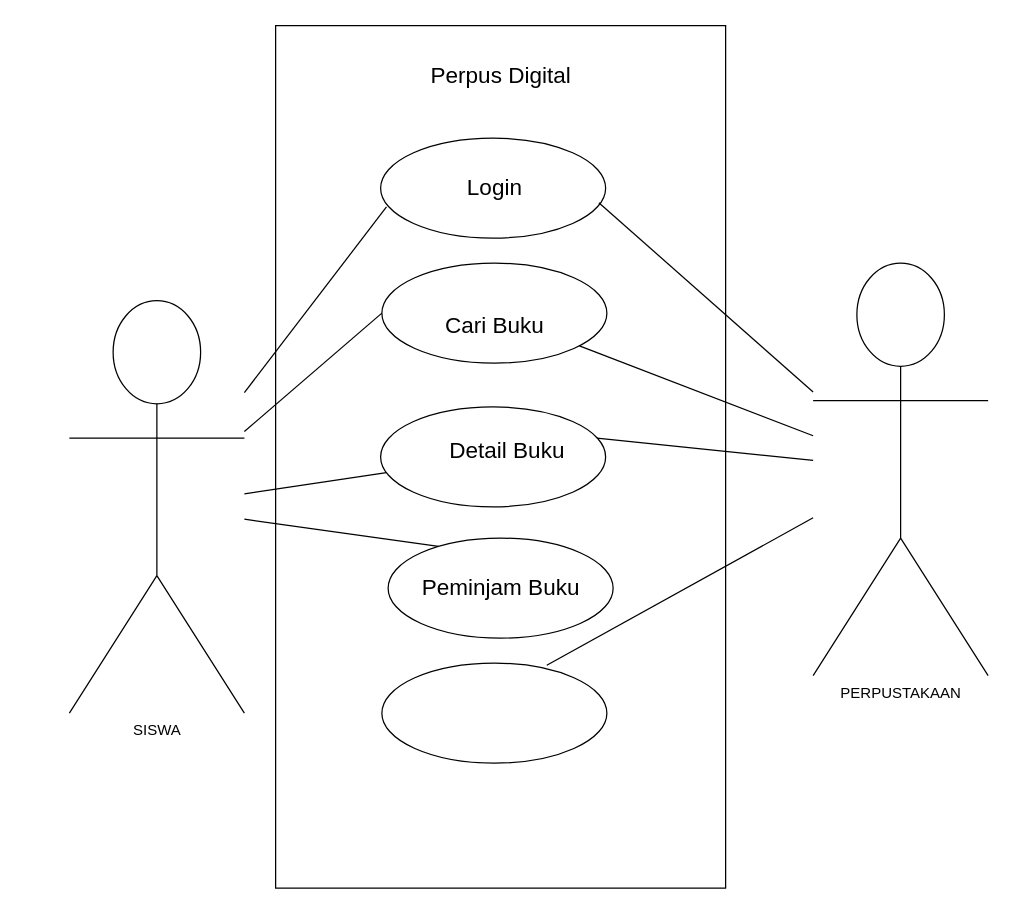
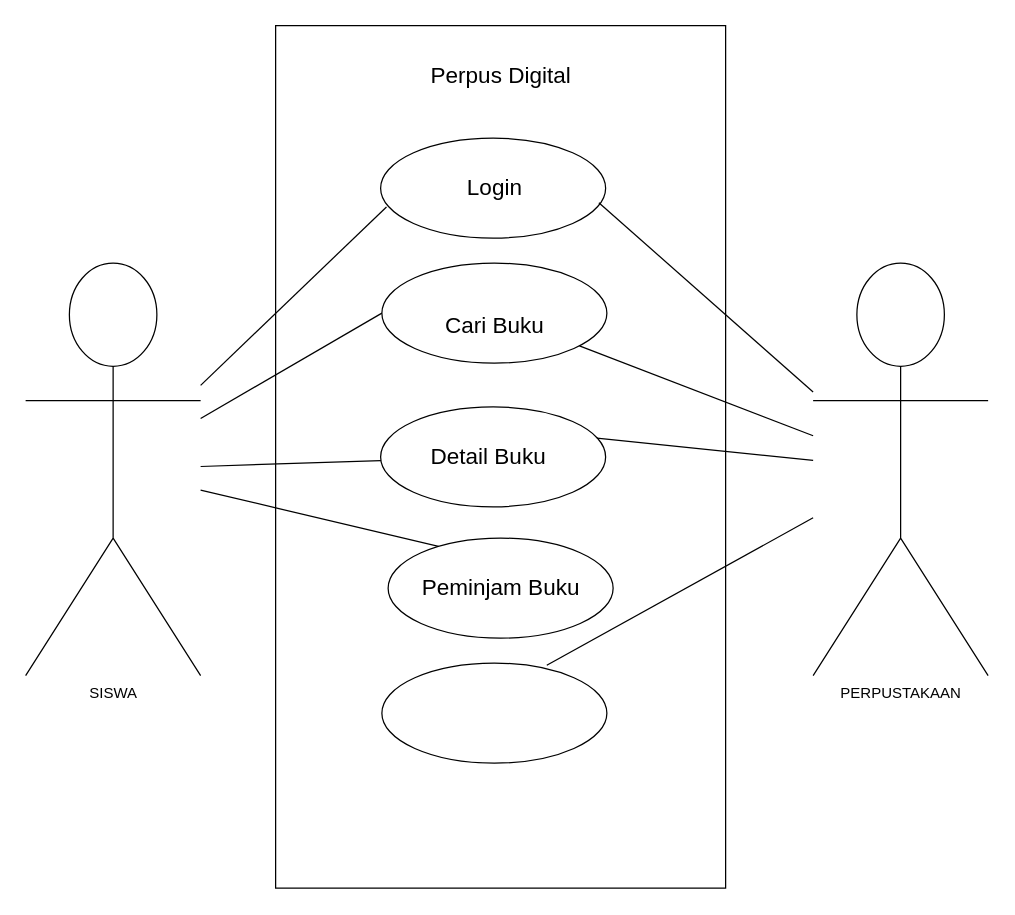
node "Detail Buku": moved (507, 451) -> (488, 457)
node "SISWA": moved (157, 507) -> (113, 469)
